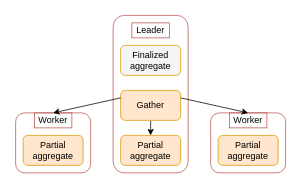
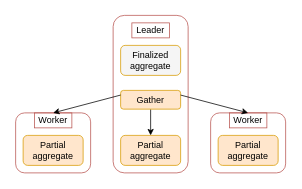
node "Gather": size 60x30 -> 60x19
